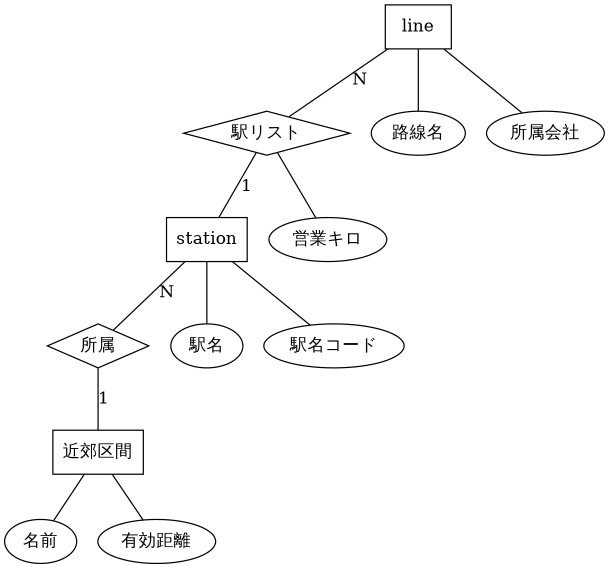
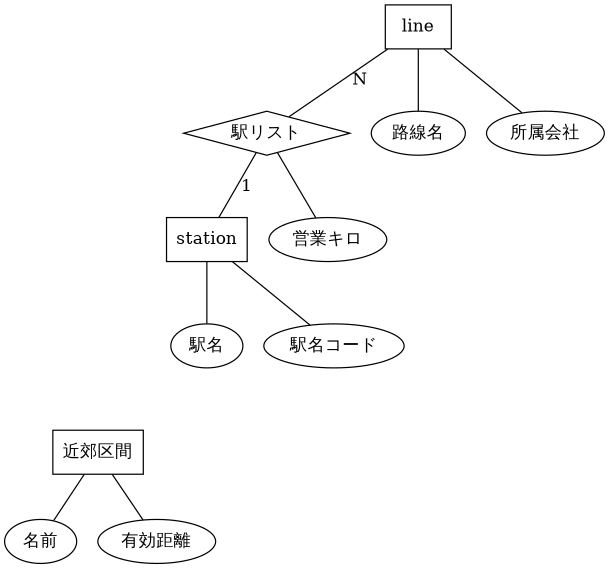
node "所属": removed
